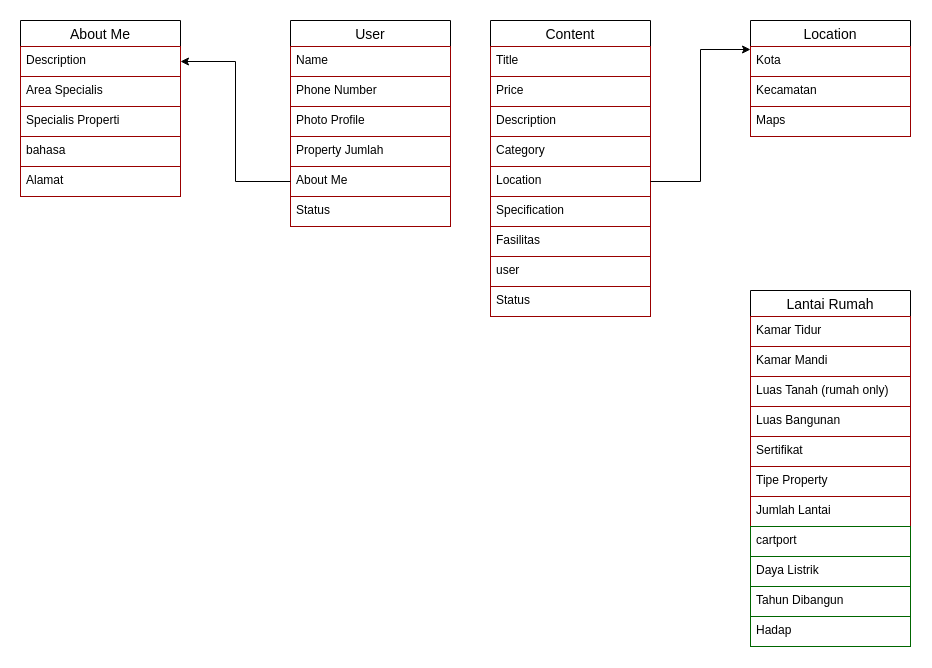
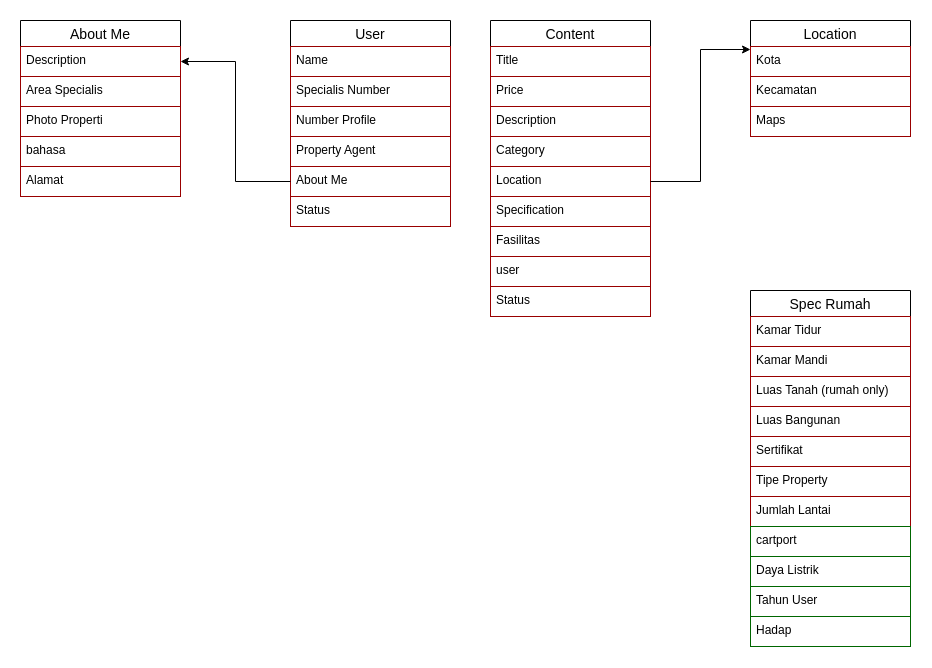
node "Phone Number": label "Phone Number" -> "Specialis Number"
node "Specialis Properti": label "Specialis Properti" -> "Photo Properti"
node "Photo Profile": label "Photo Profile" -> "Number Profile"
node "Property Jumlah": label "Property Jumlah" -> "Property Agent"
node "Lantai Rumah": label "Lantai Rumah" -> "Spec Rumah"
node "Tahun Dibangun": label "Tahun Dibangun" -> "Tahun User"
